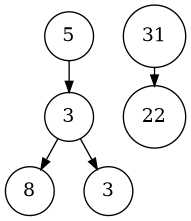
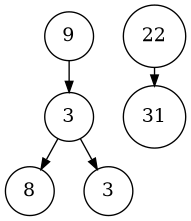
node "5": label "5" -> "9"
edge "31" -> "22": reversed
